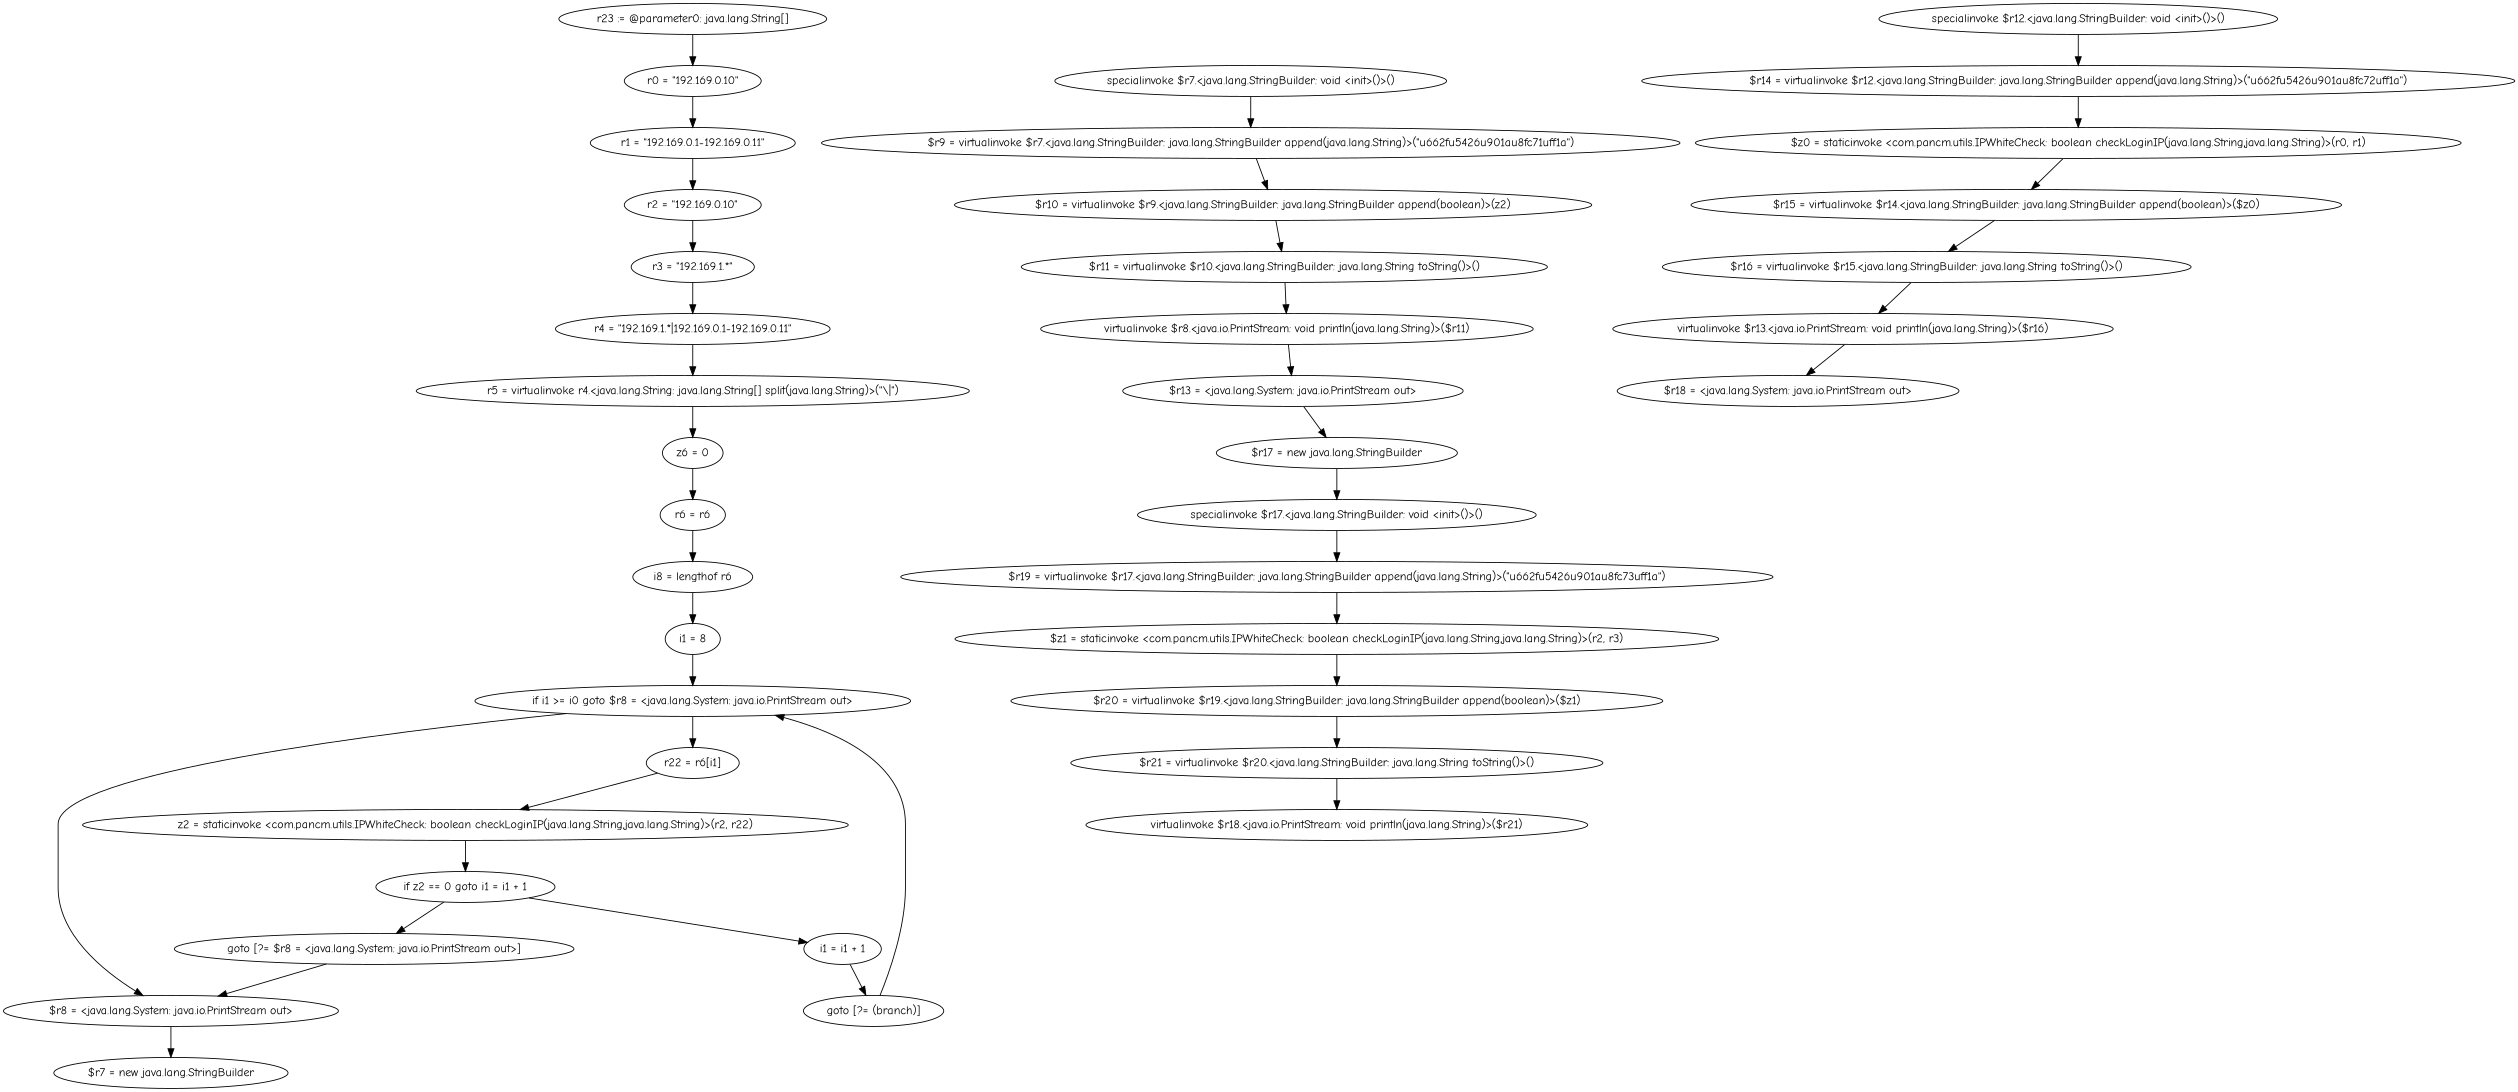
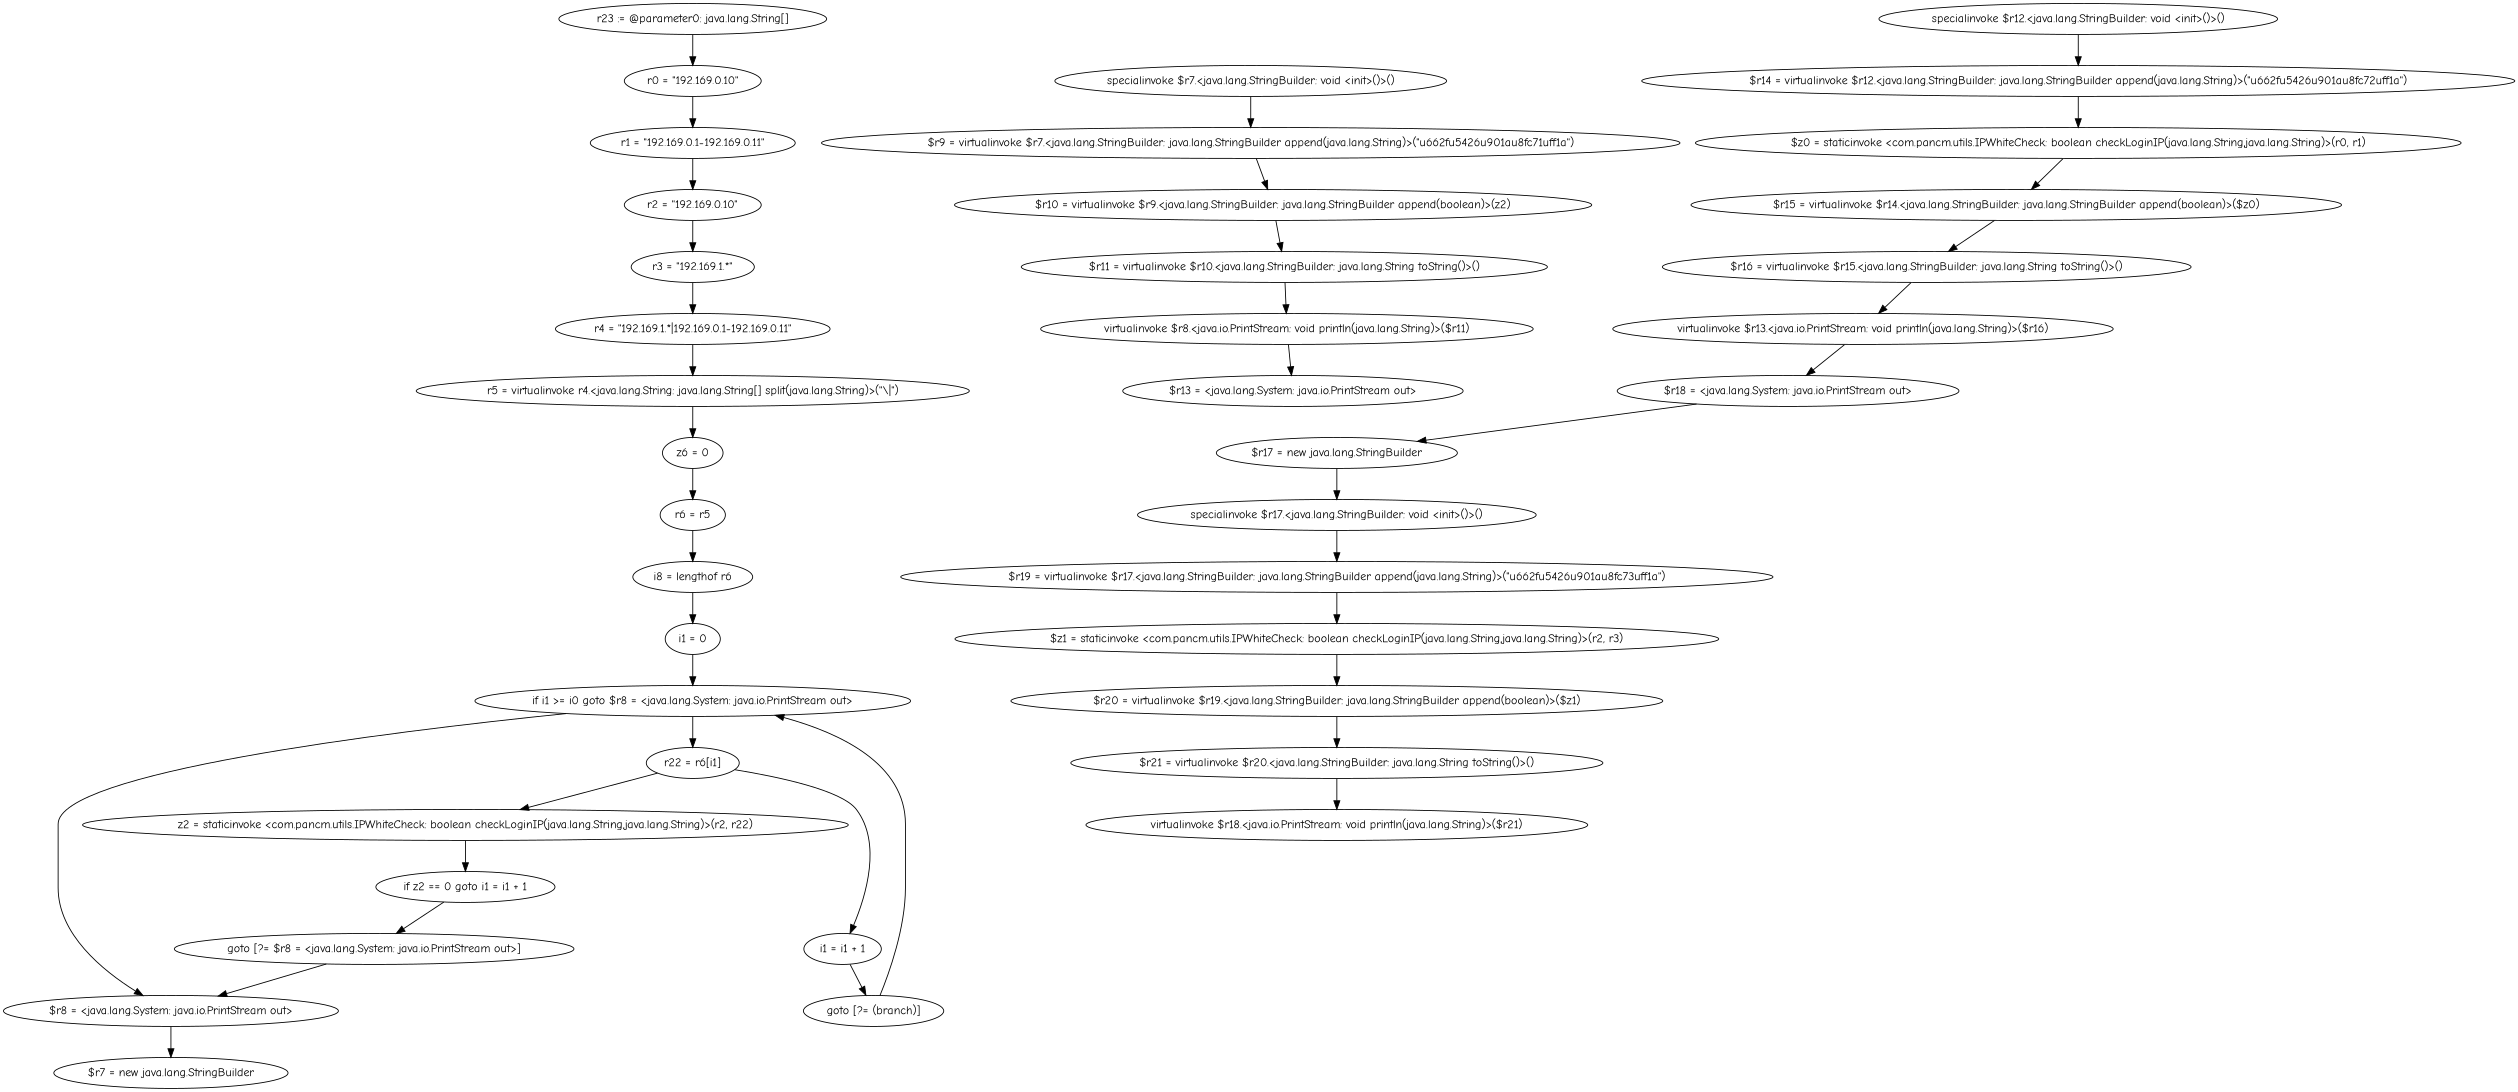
edge "$r13 = <java.lang.System: java.io.PrintStream out>" -> "$r17 = new java.lang.StringBuilder": now "$r18 = <java.lang.System: java.io.PrintStream out>" -> "$r17 = new java.lang.StringBuilder"
node "r6 = r6": label "r6 = r6" -> "r6 = r5"
node "i1 = 8": label "i1 = 8" -> "i1 = 0"
edge "if z2 == 0 goto i1 = i1 + 1" -> "i1 = i1 + 1": now "r22 = r6[i1]" -> "i1 = i1 + 1"
